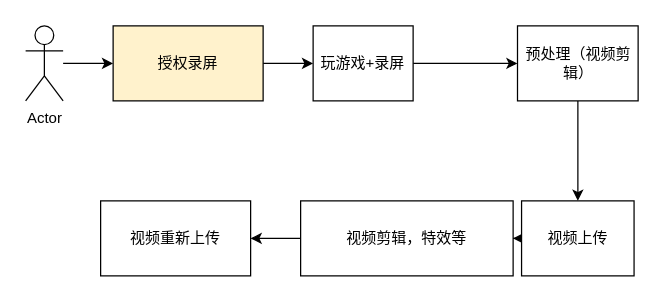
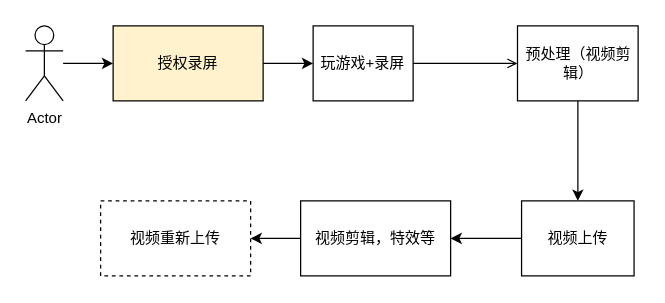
edge "玩游戏+录屏" -> "预处理（视频剪辑）": arrowhead classic -> open
node "视频重新上传": style solid -> dashed
node "视频剪辑，特效等": size 213x75 -> 150x75
